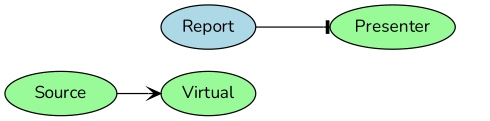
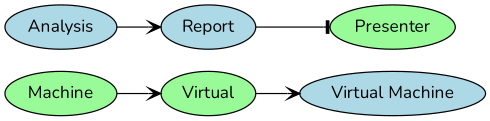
node "Analysis": added
node "Source": label "Source" -> "Machine"
node "Virtual Machine": added
